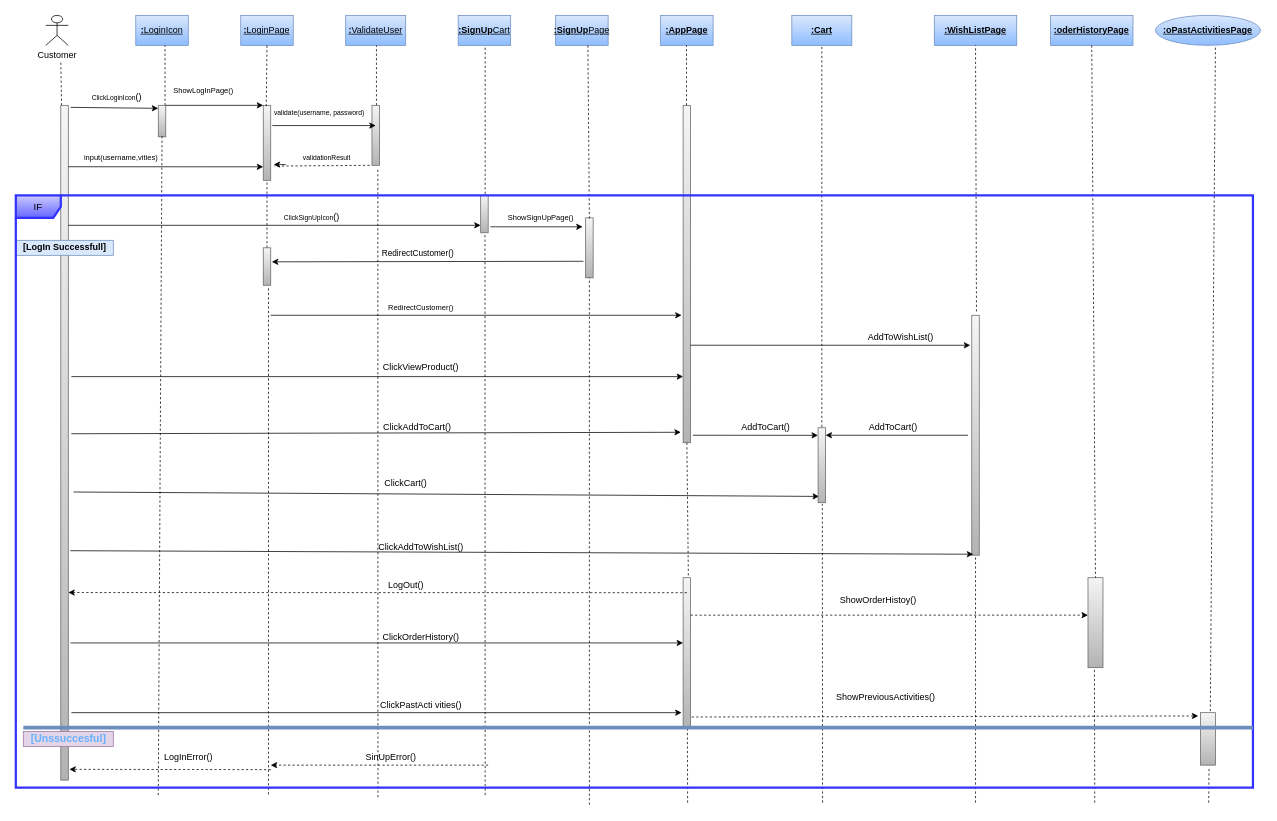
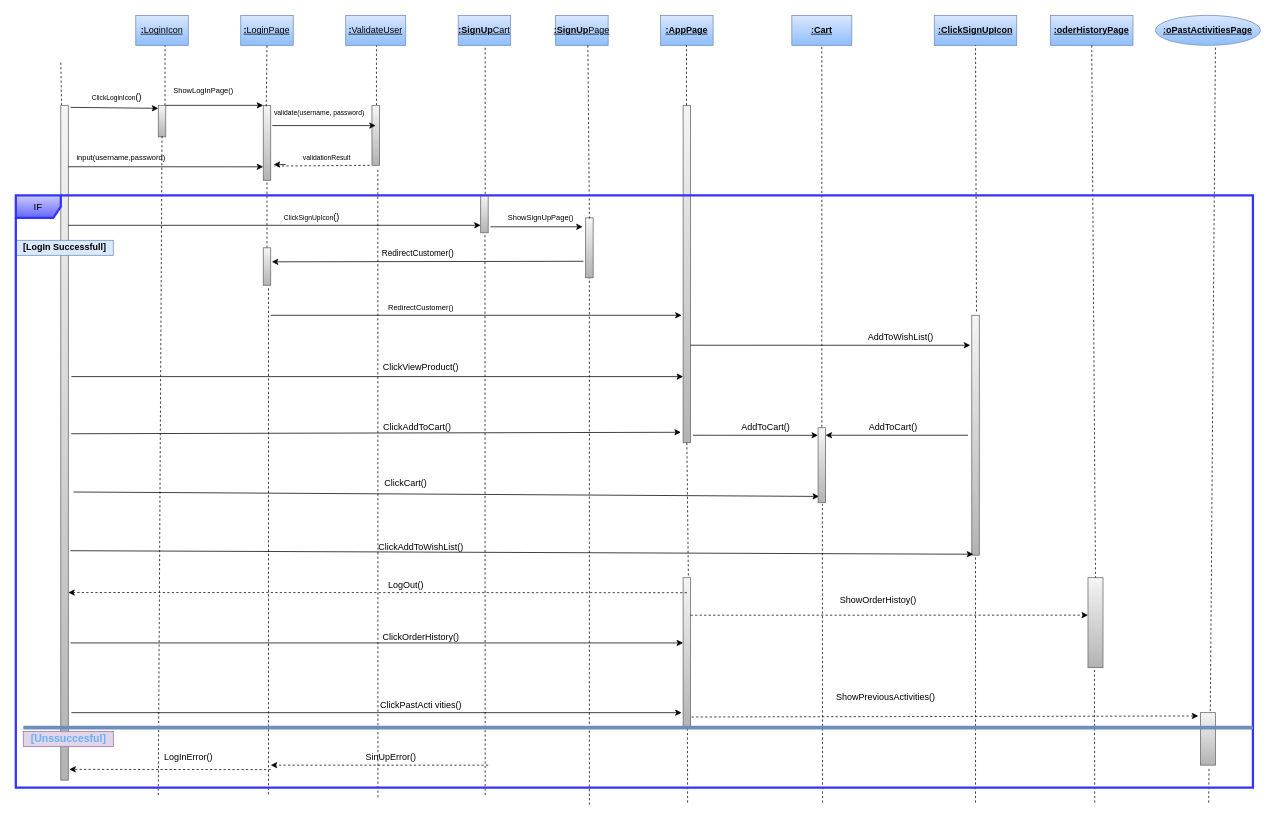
node "Customer": removed
node ":WishListPage": label ":WishListPage" -> ":ClickSignUpIcon"
node "input(username,vities)": label "input(username,vities)" -> "input(username,password)"
